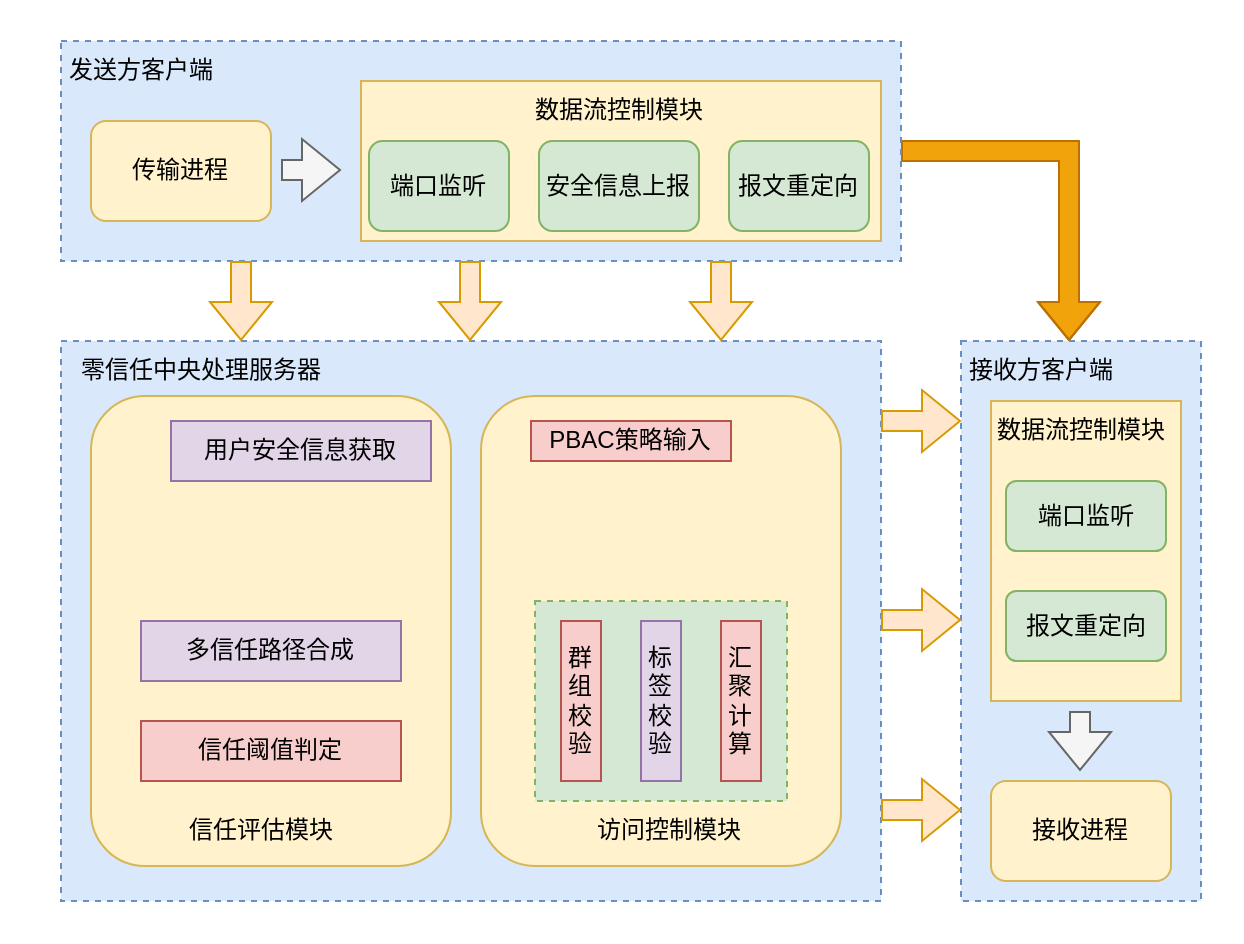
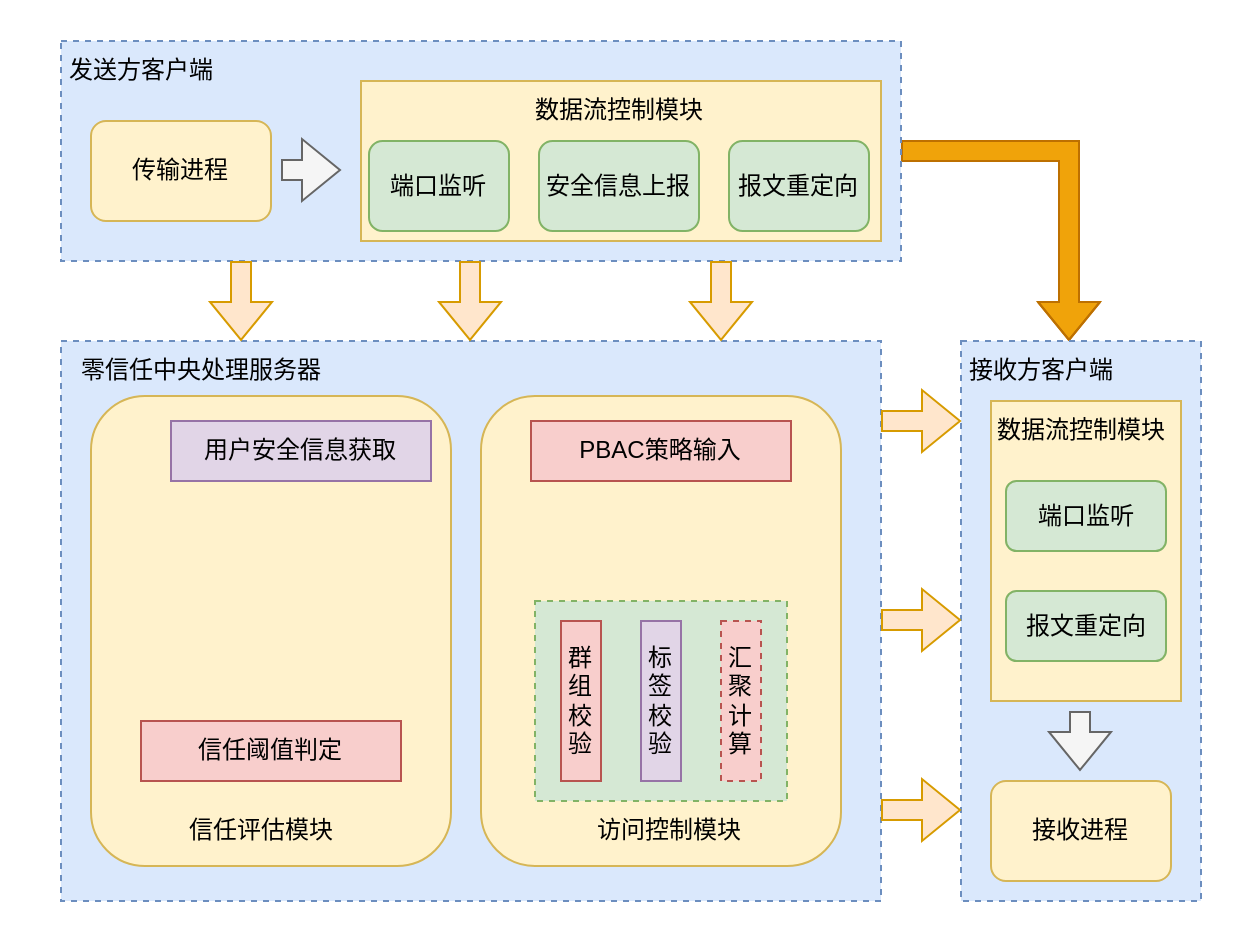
node "PBAC策略输入": size 200x40 -> 260x60
node "多信任路径合成": removed
node "汇聚计算": style solid -> dashed
